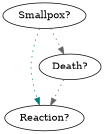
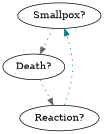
edge "Smallpox?" -> "Reaction?": reversed
